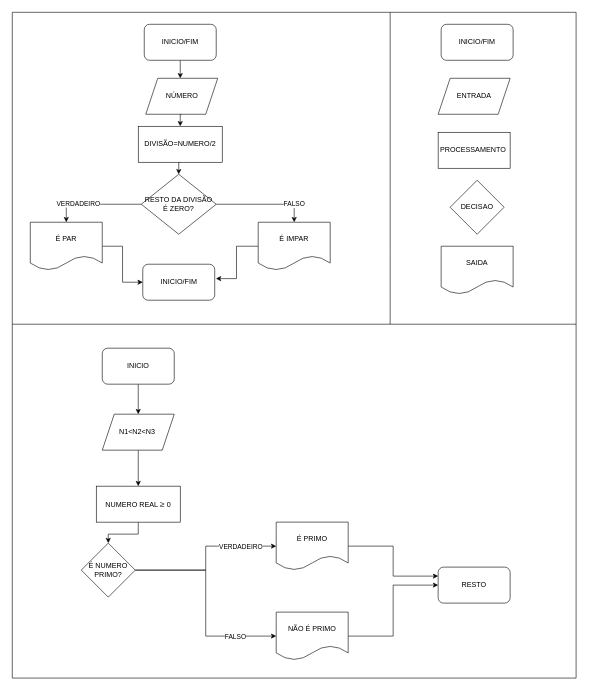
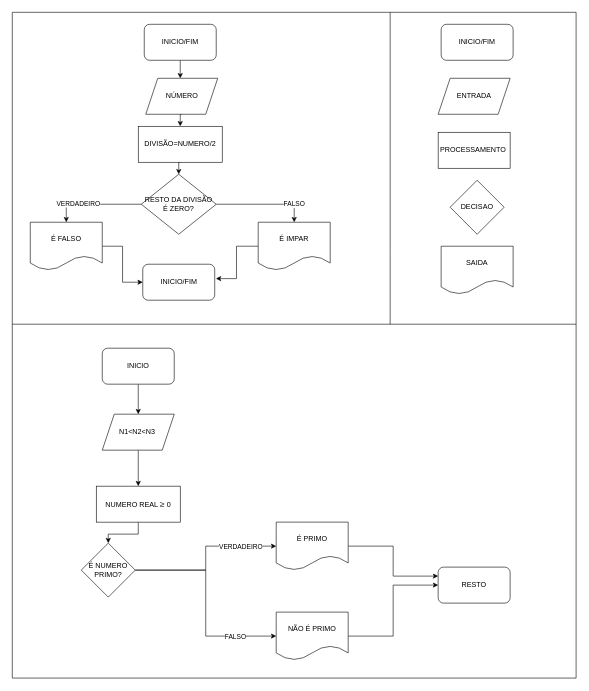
node "É PAR": label "É PAR" -> "É FALSO"
